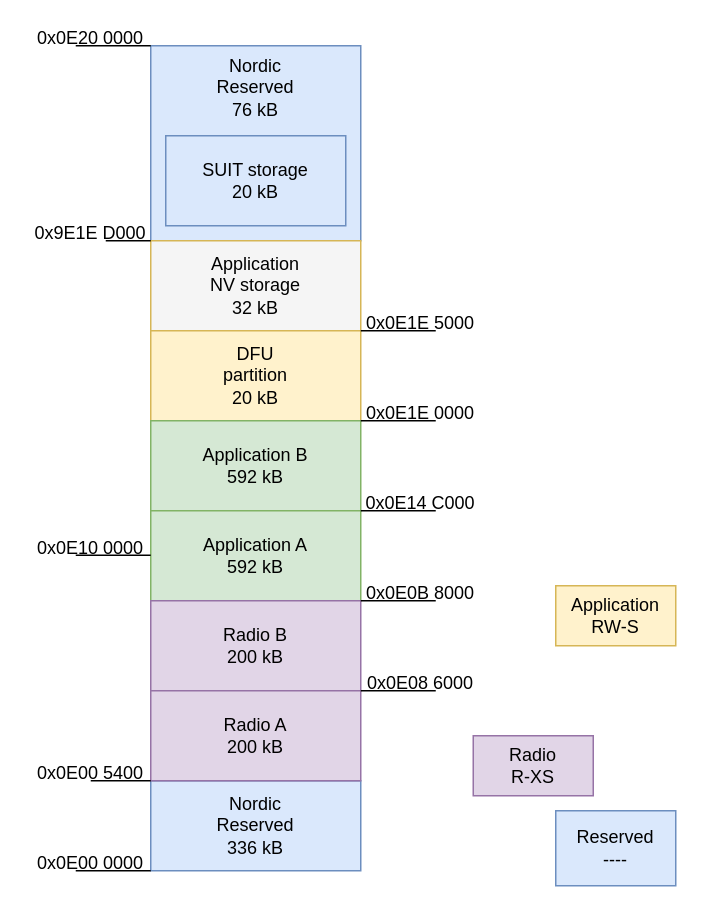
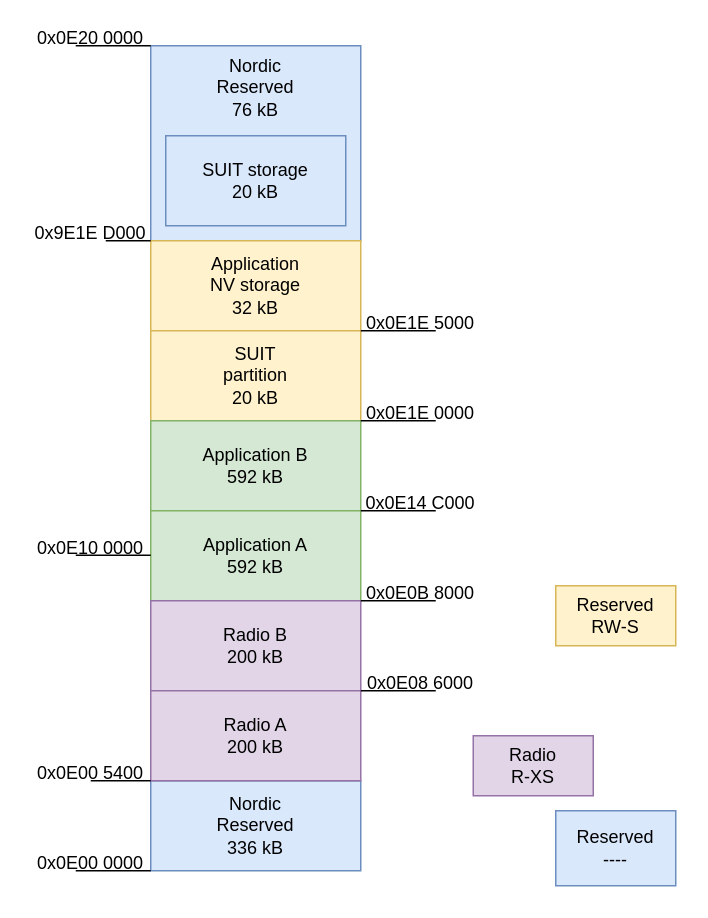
node "Application NV storage 32 kB": fillcolor #f5f5f5 -> #fff2cc
node "DFU partition 20 kB": label "DFU partition 20 kB" -> "SUIT partition 20 kB"
node "Application RW-S": label "Application RW-S" -> "Reserved RW-S"
